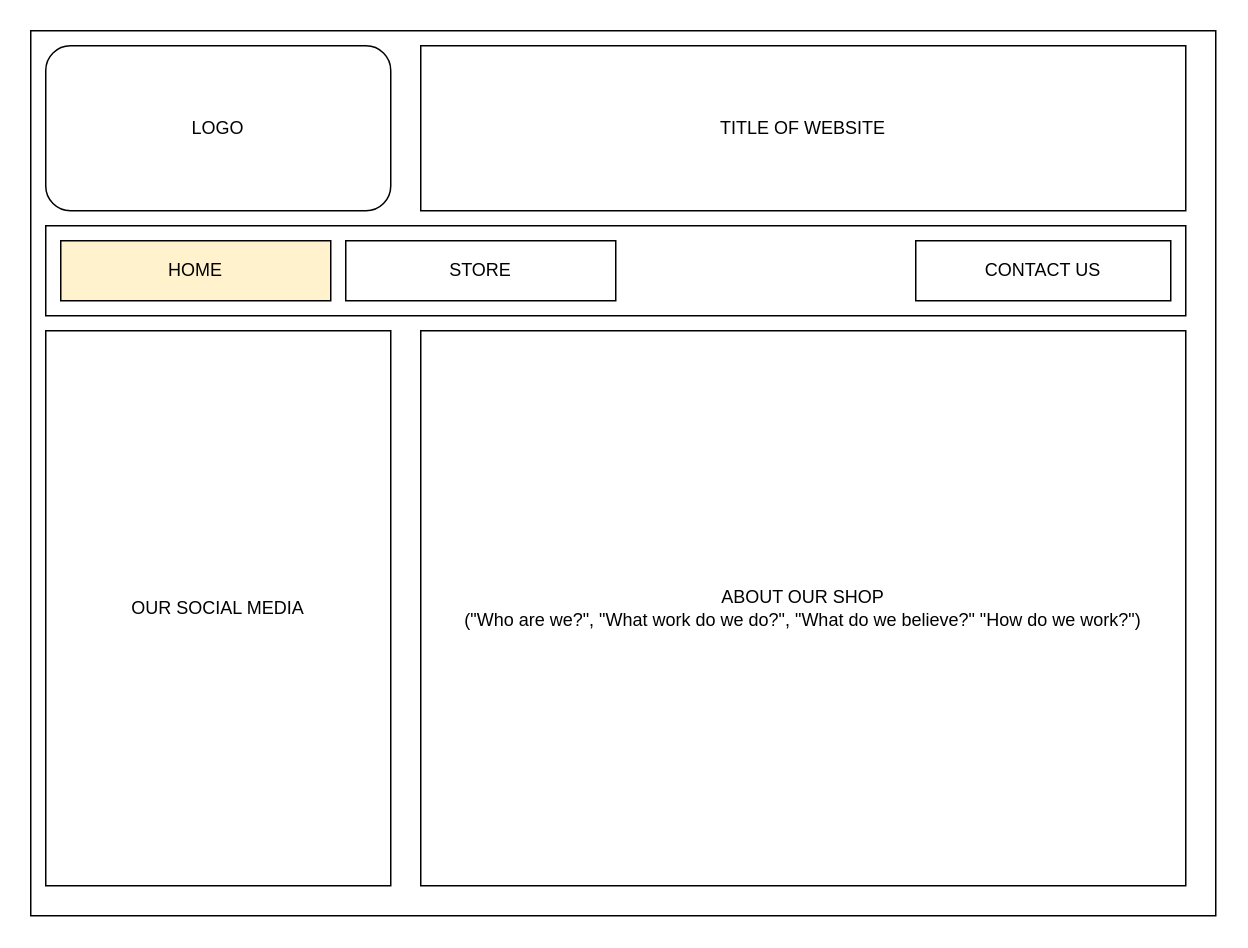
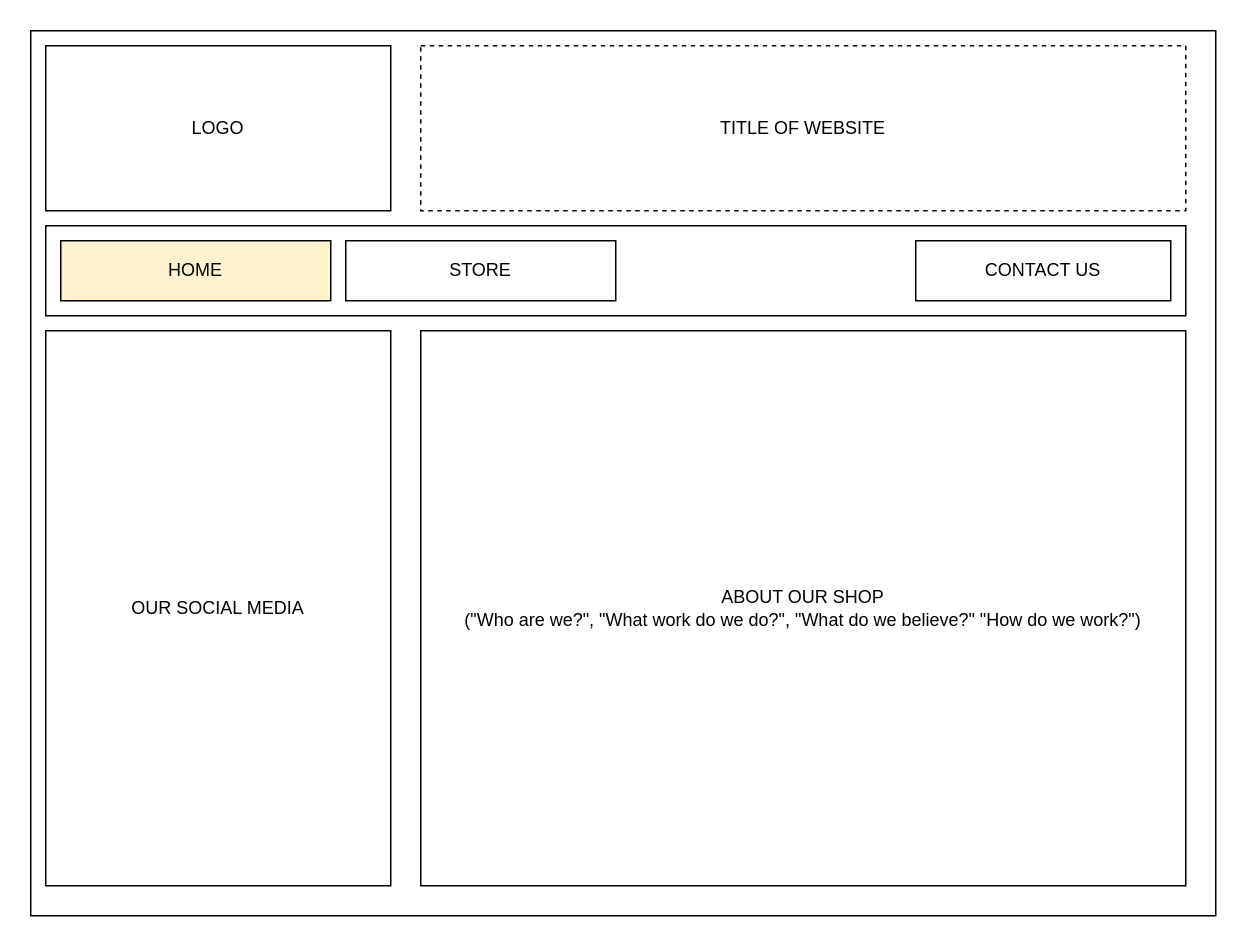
node "LOGO": shape rounded rectangle -> rectangle
node "TITLE OF WEBSITE": style solid -> dashed
